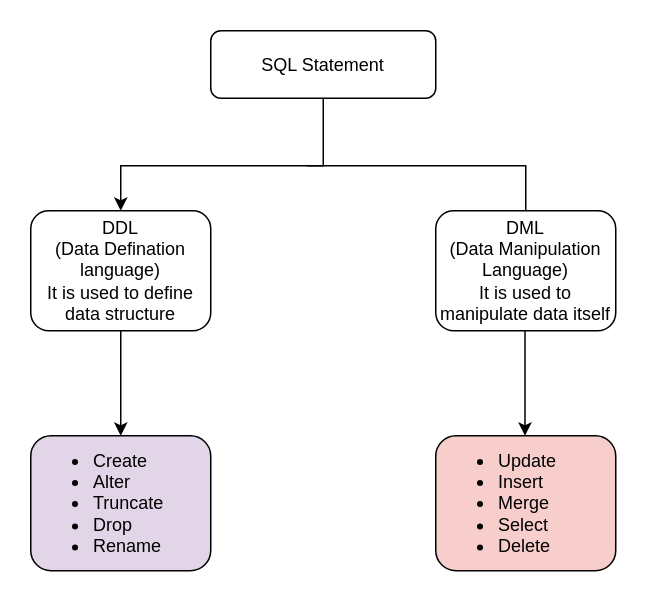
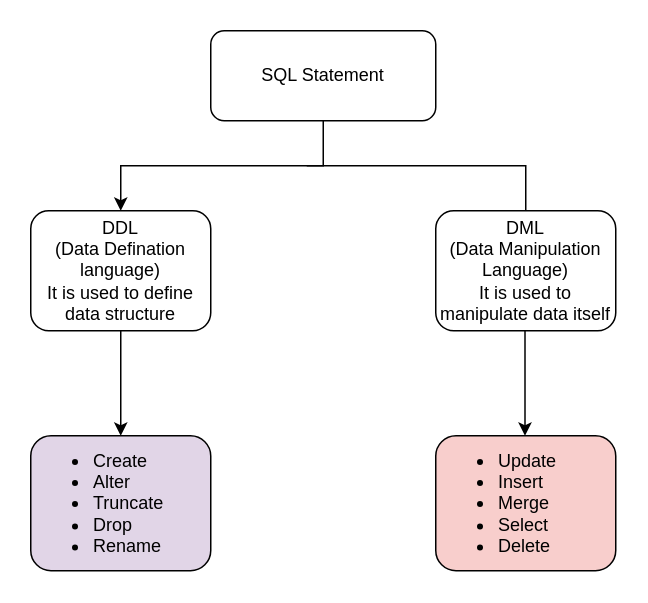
node "SQL Statement": size 225x68 -> 225x90
